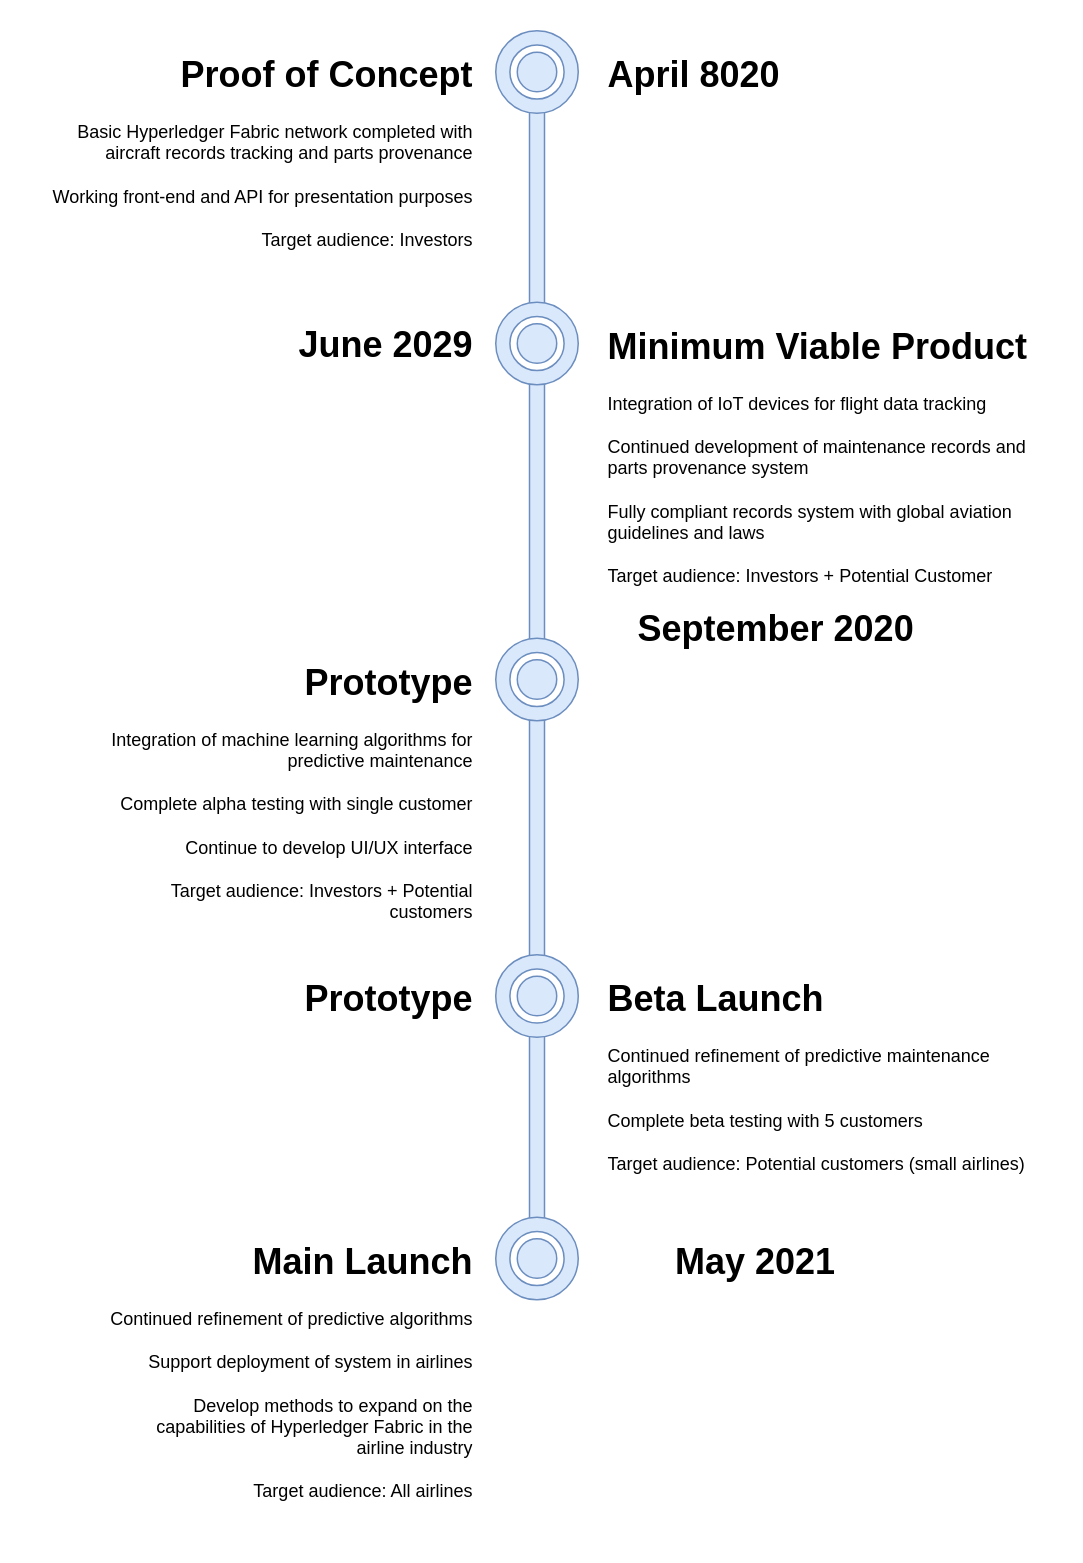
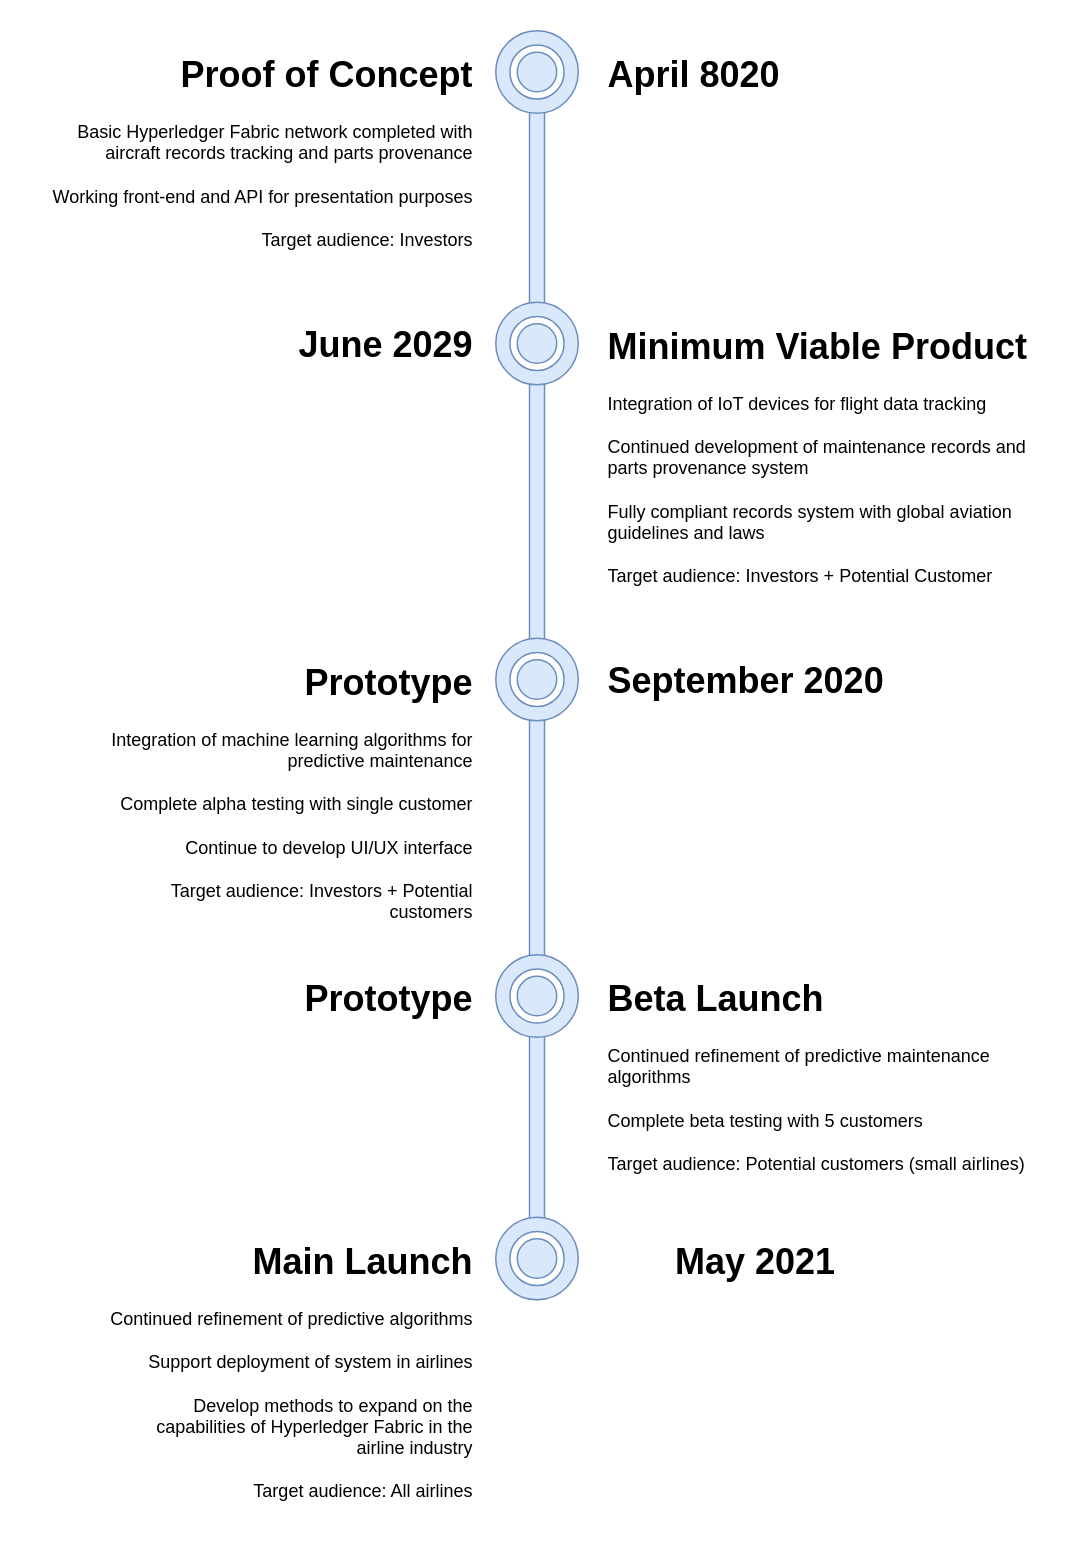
node "September 2020": moved (788, 627) -> (758, 680)
